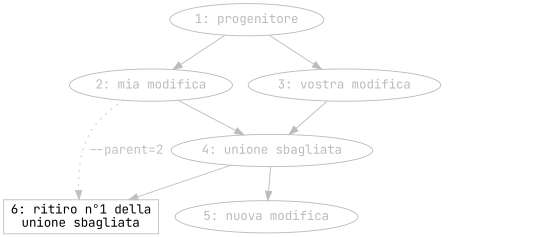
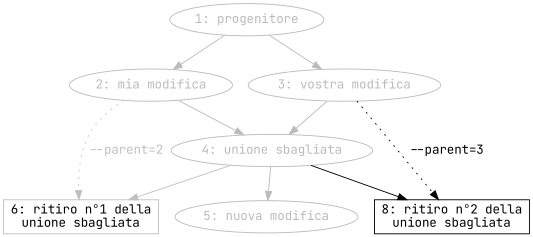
node "8: ritiro n°2 della unione sbagliata": added
